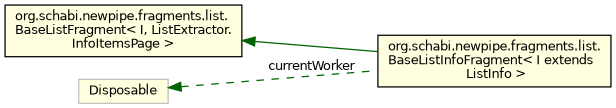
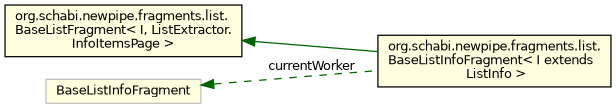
node "Disposable": label "Disposable" -> "BaseListInfoFragment"
